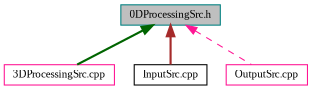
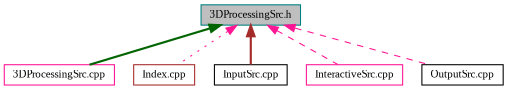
node "0DProcessingSrc.h": label "0DProcessingSrc.h" -> "3DProcessingSrc.h"
node "Index.cpp": added
node "OutputSrc.cpp": color deeppink -> black
node "InteractiveSrc.cpp": added
